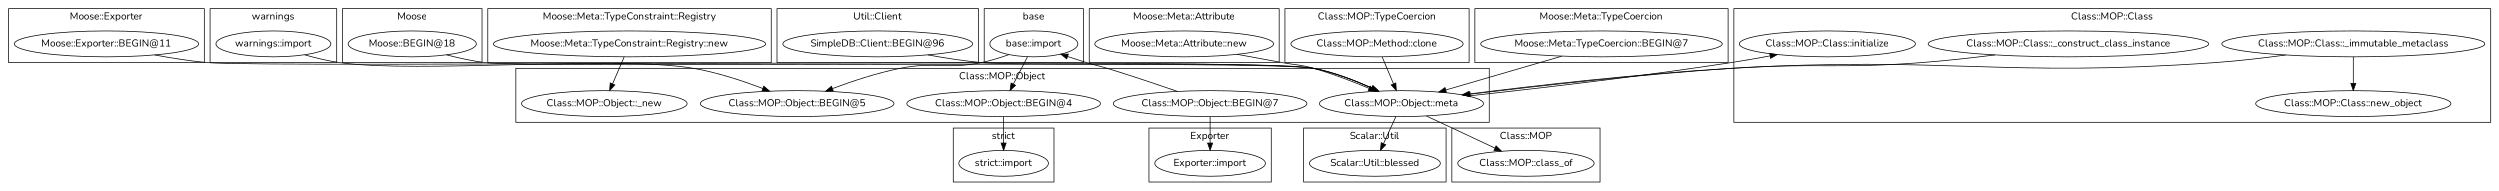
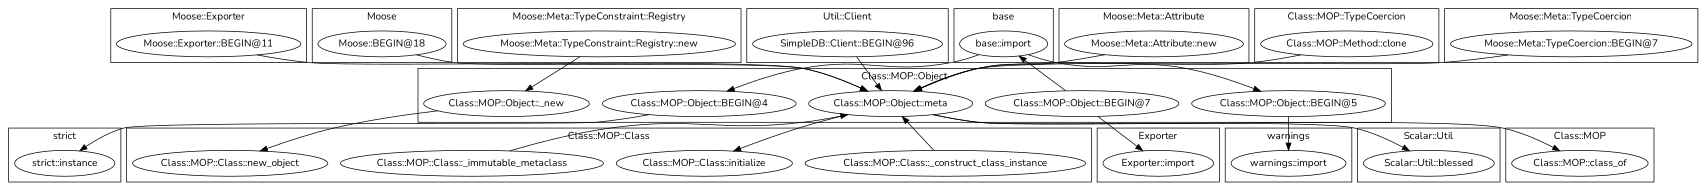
edge "warnings::import" -> "Class::MOP::Object::BEGIN@5": reversed
edge "Class::MOP::Class::_immutable_metaclass" -> "Class::MOP::Class::new_object": now "Class::MOP::Object::_new" -> "Class::MOP::Class::new_object"
node "strict::import": label "strict::import" -> "strict::instance"
